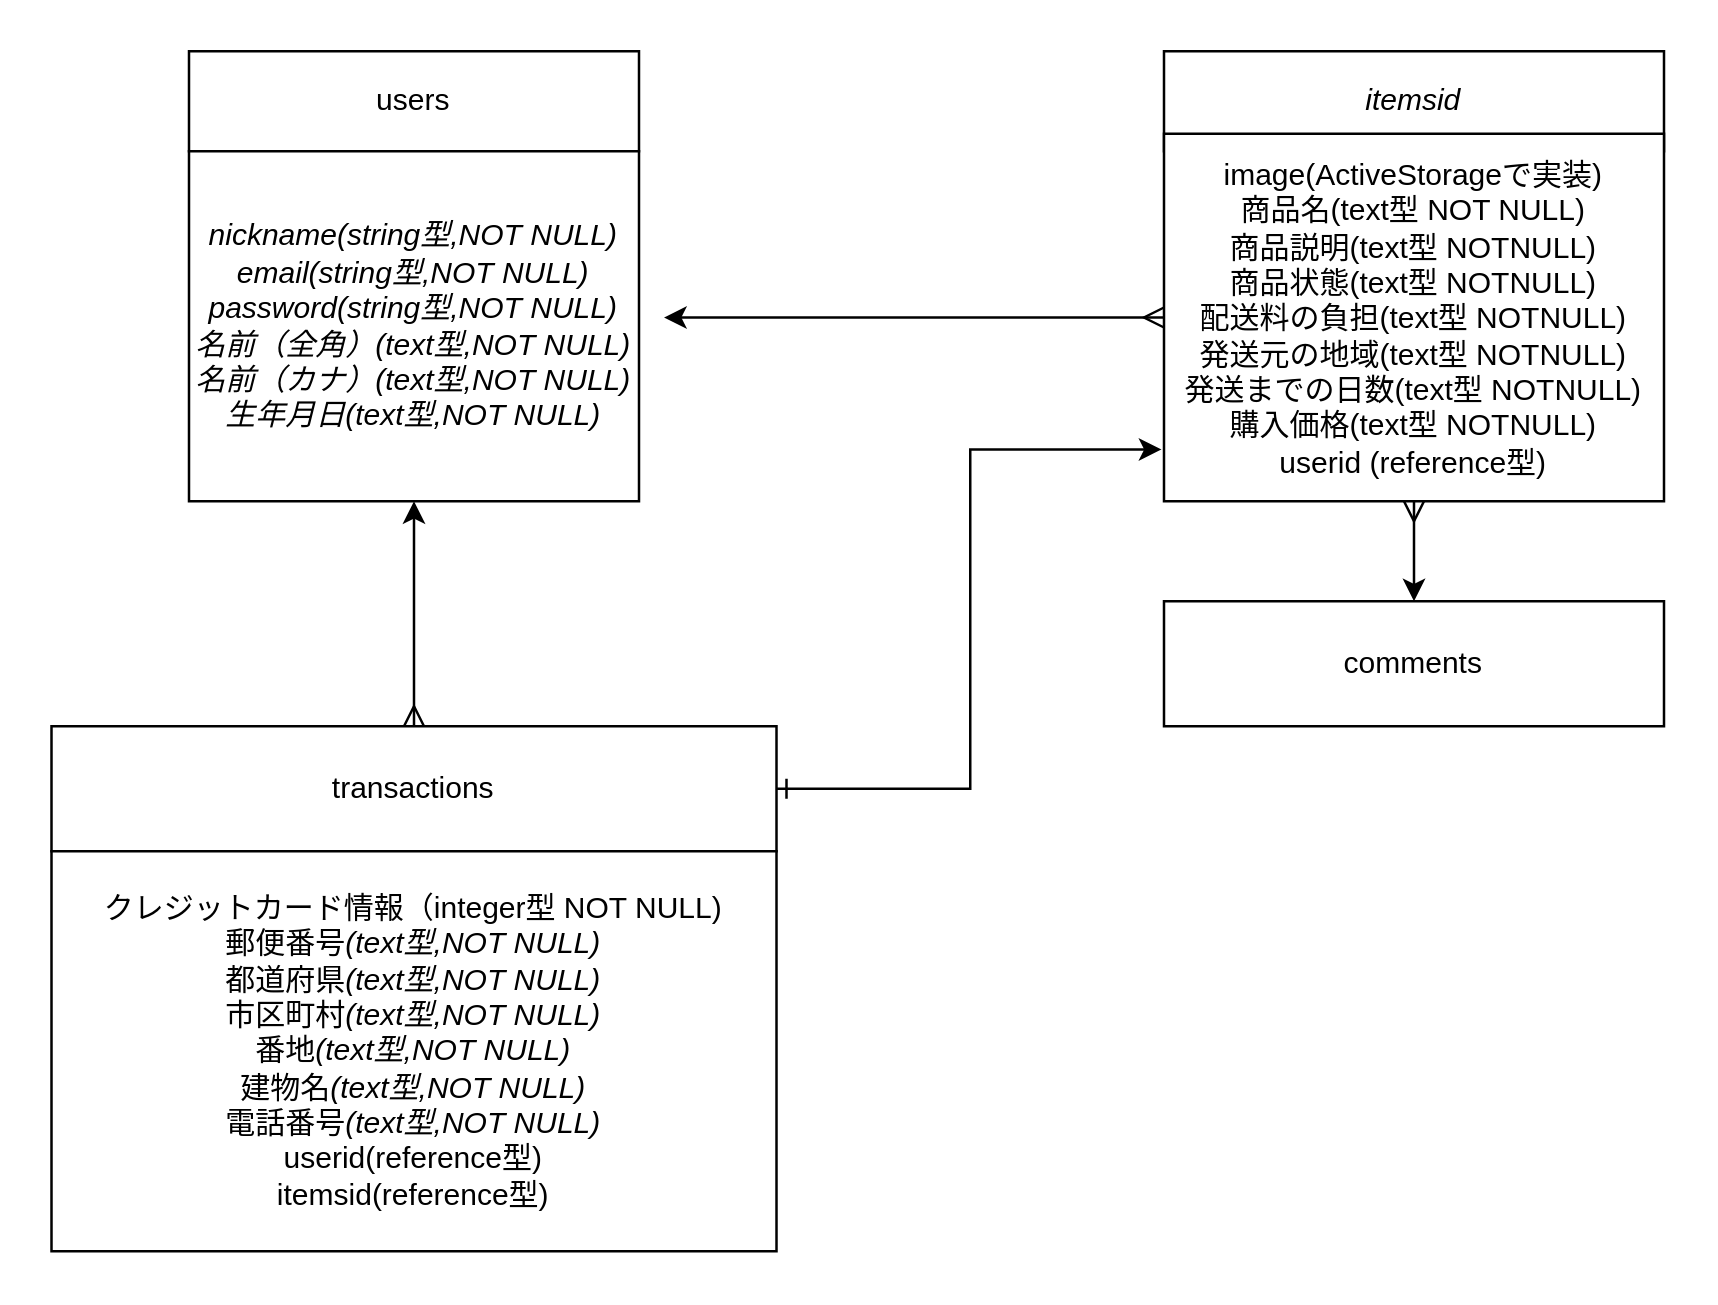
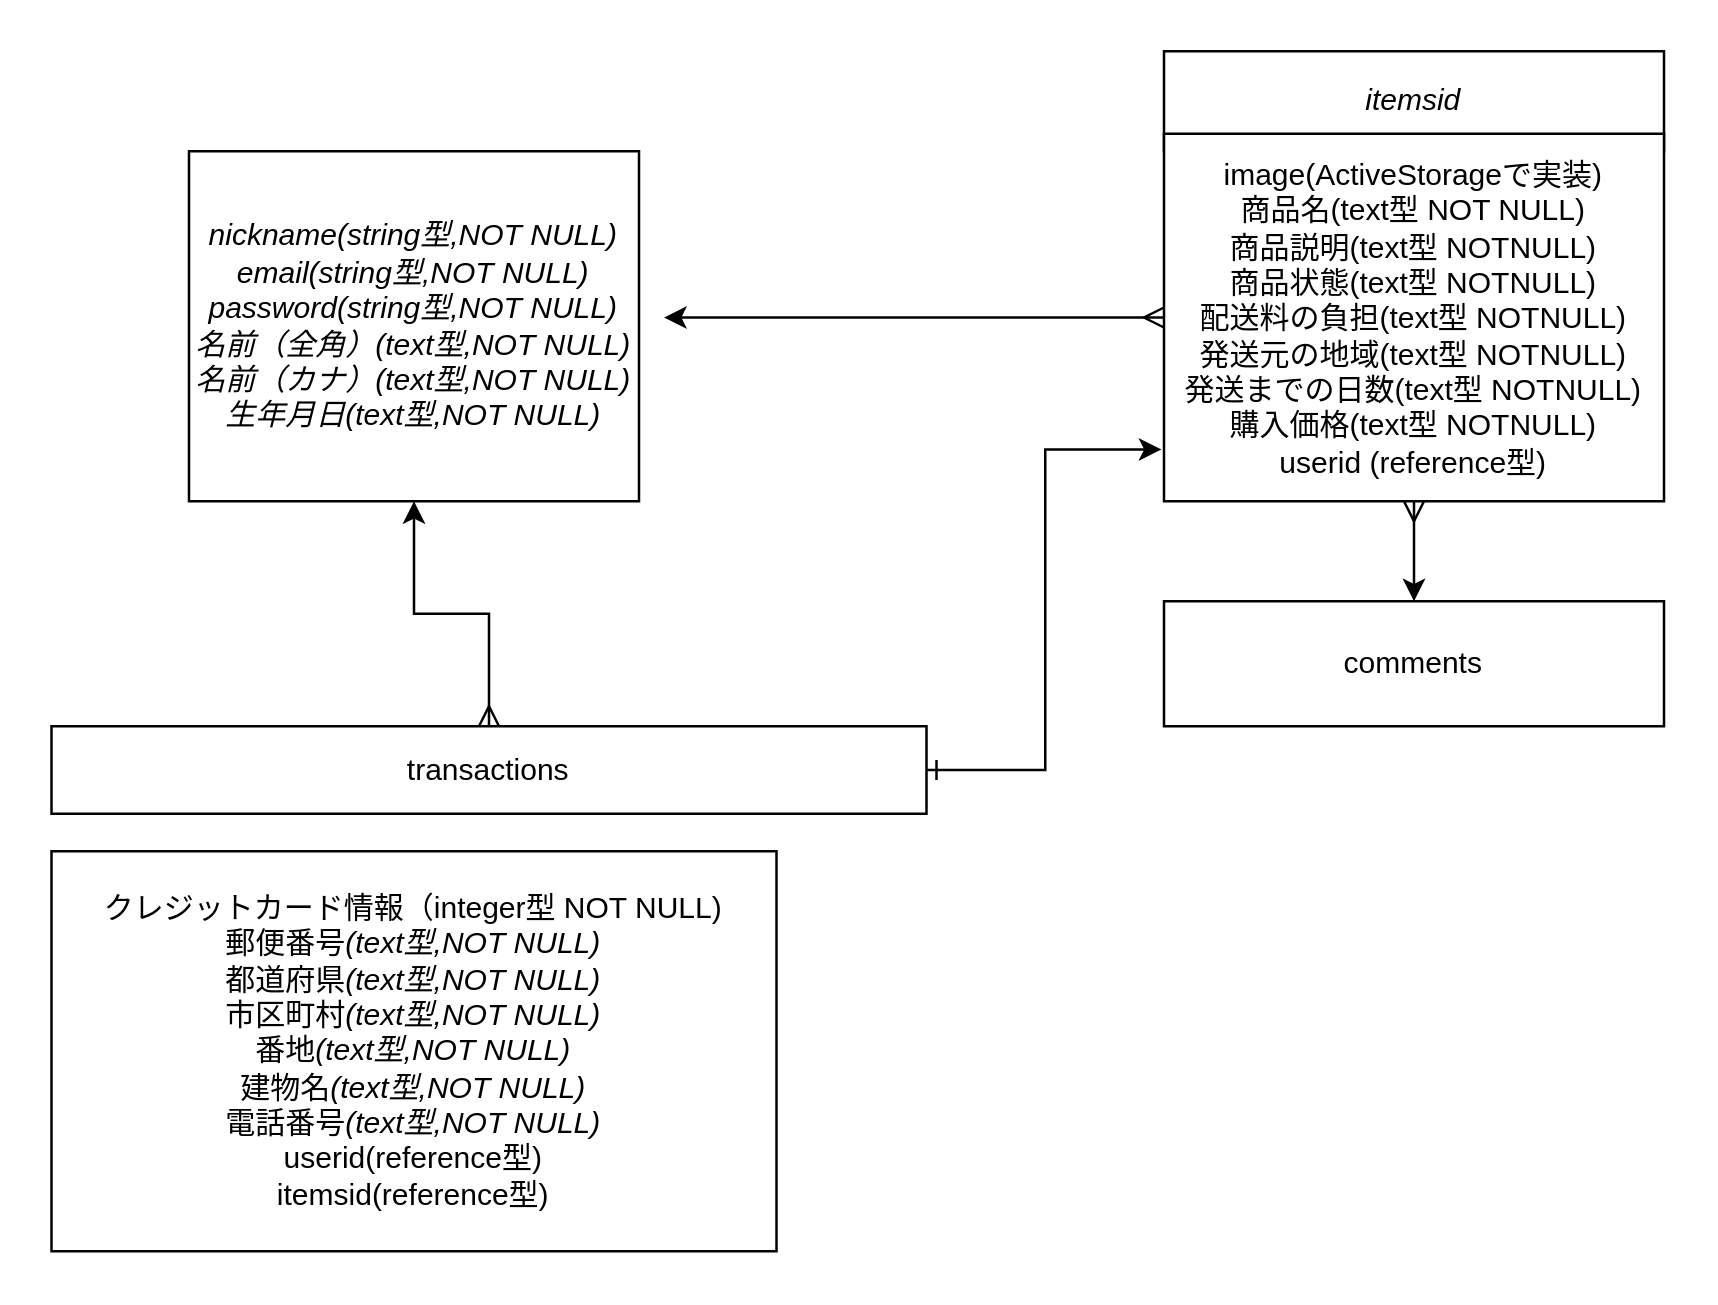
node "users": removed
node "transactions": size 725x125 -> 875x88
